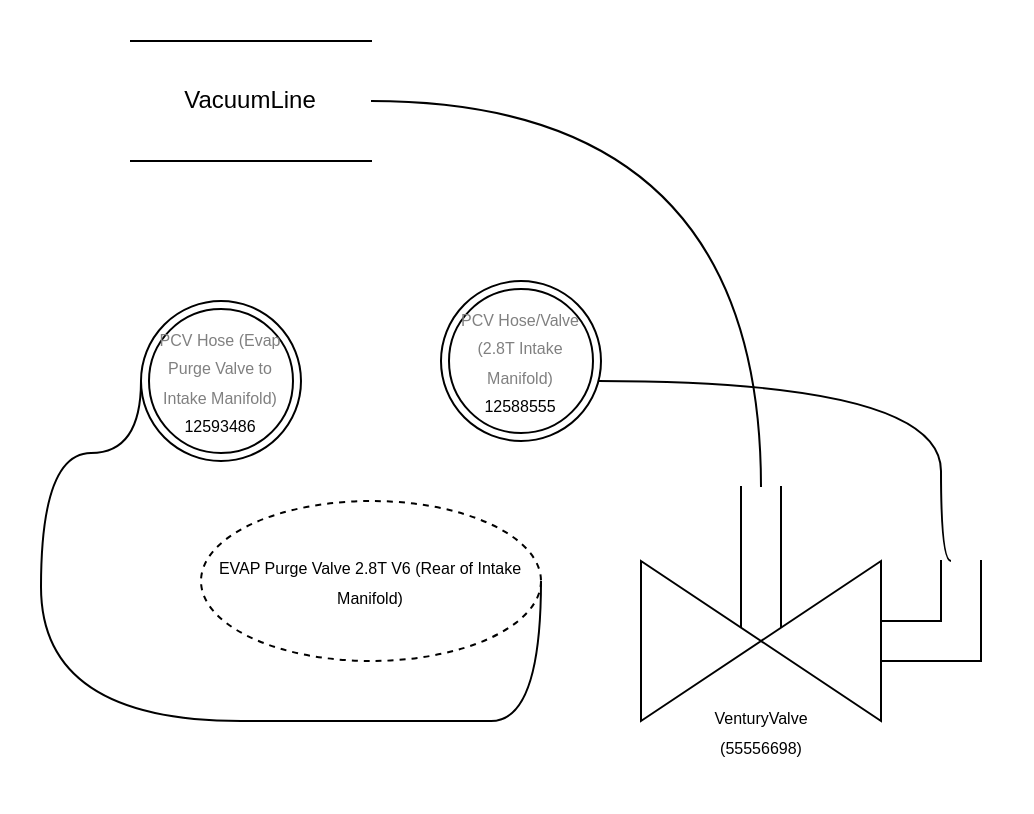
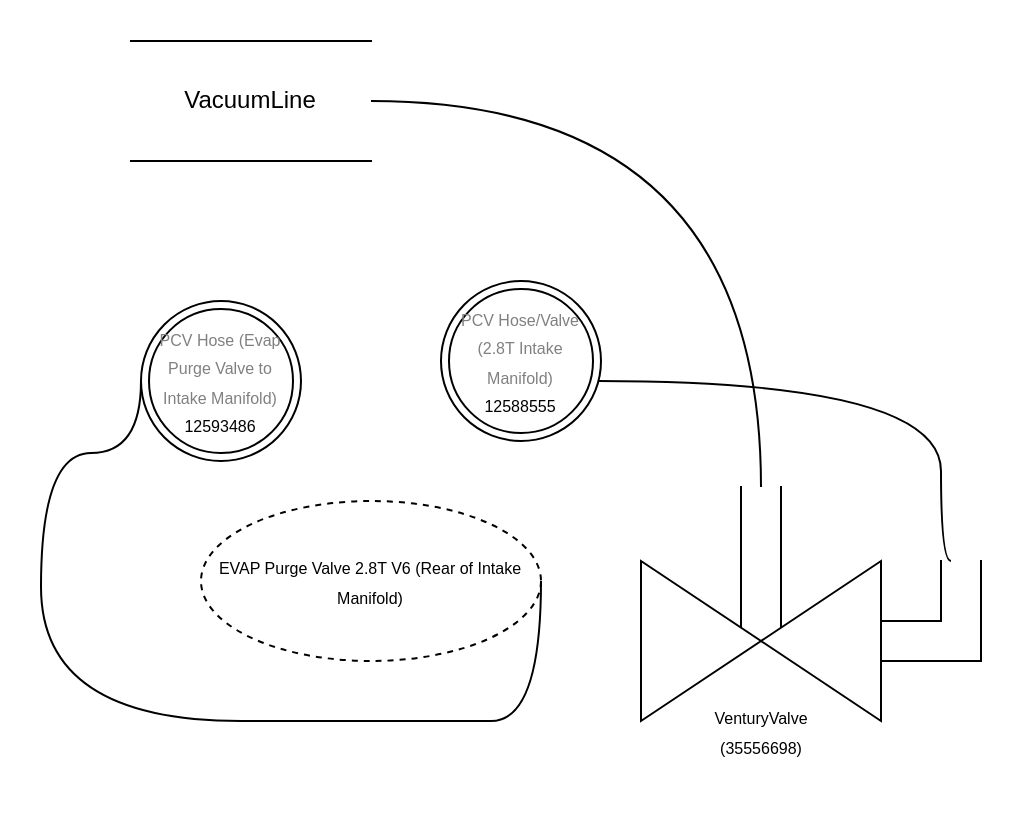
node "VenturyValve (55556698)": label "VenturyValve (55556698)" -> "VenturyValve (35556698)"
